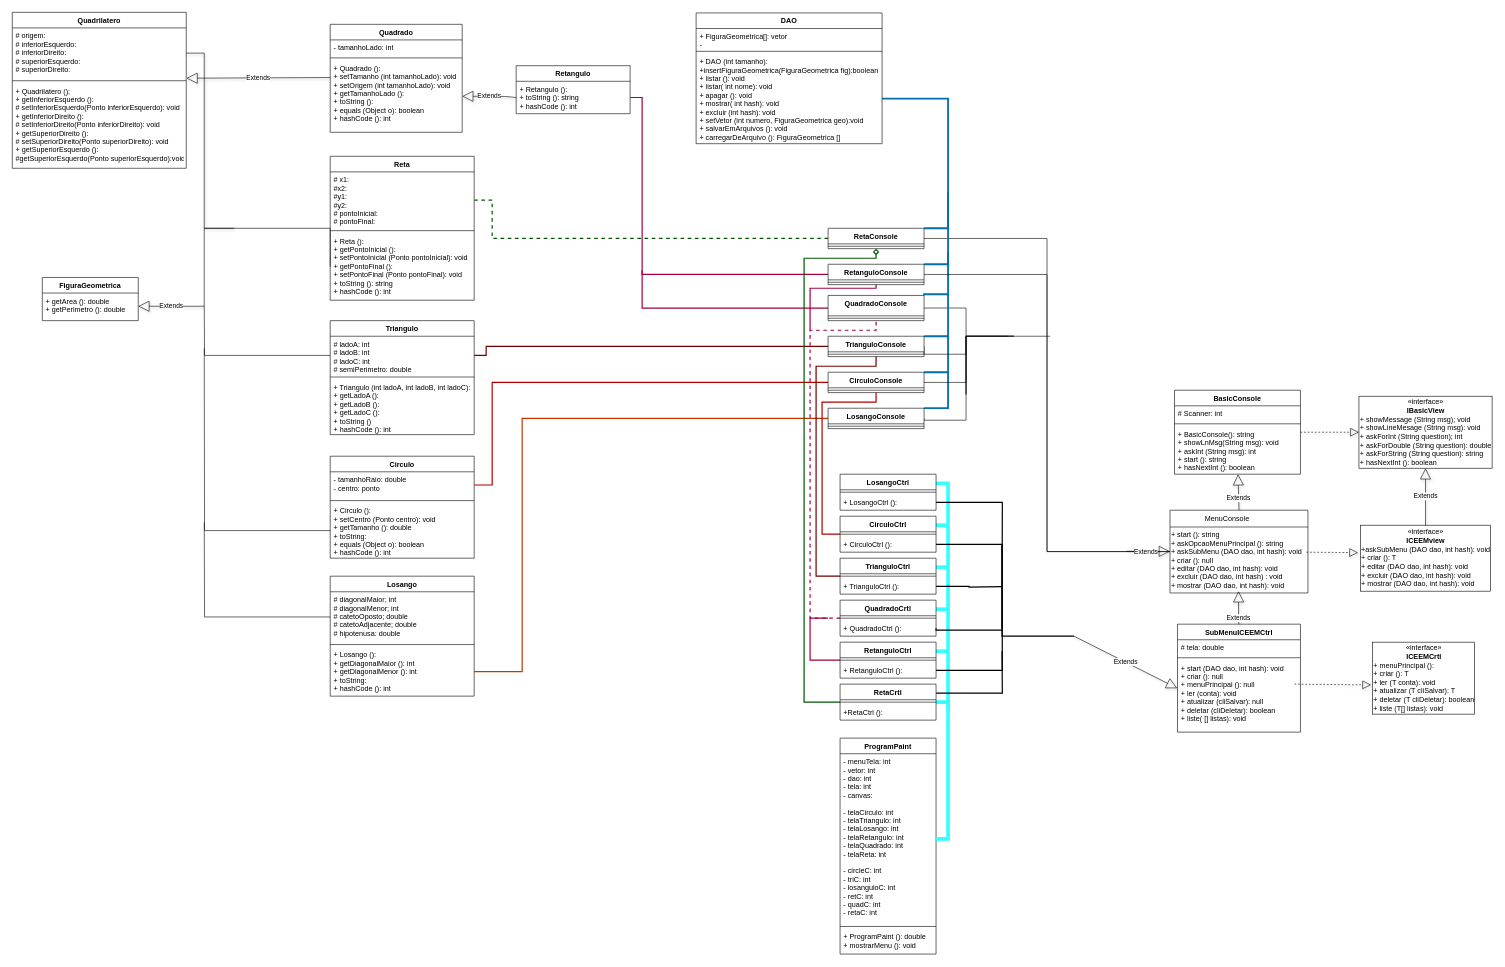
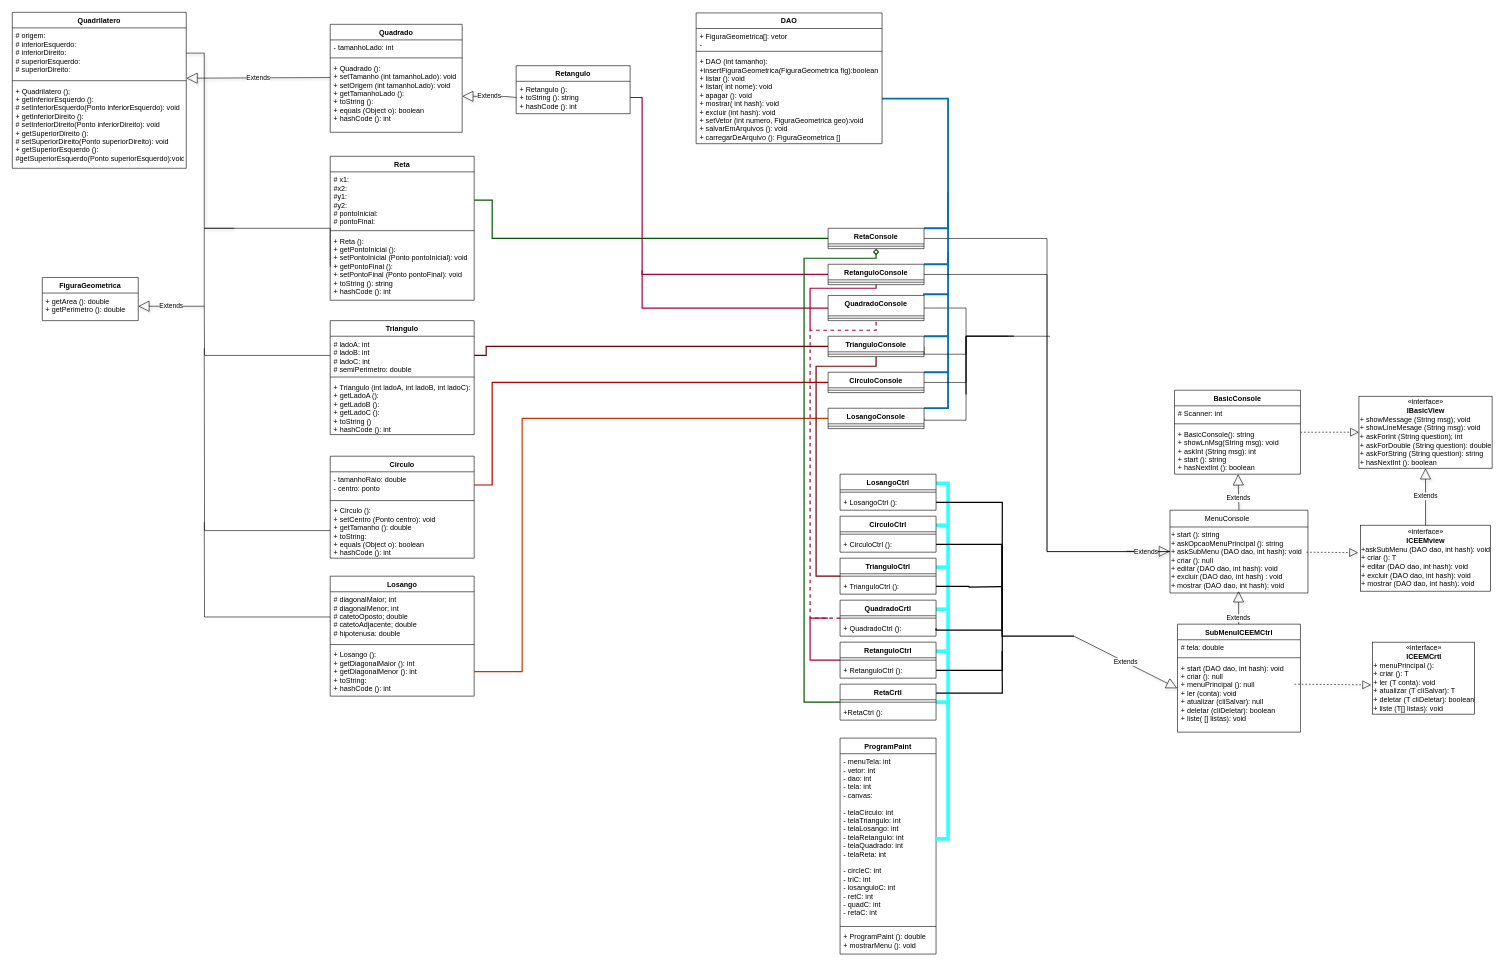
edge "# x1: #x2: #y1: #y2: # pontoInicial: # pontoFinal:" -- "RetaConsole": style dashed -> solid
edge "CirculoConsole" -- "CirculoCtrl": removed
